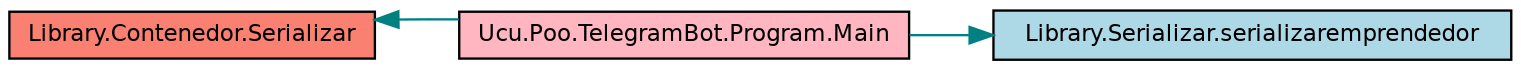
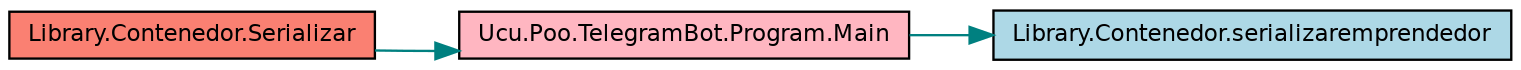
edge "Ucu.Poo.TelegramBot.Program.Main" -> "Library.Contenedor.Serializar": reversed
node "Library.Serializar.serializaremprendedor": label "Library.Serializar.serializaremprendedor" -> "Library.Contenedor.serializaremprendedor"
